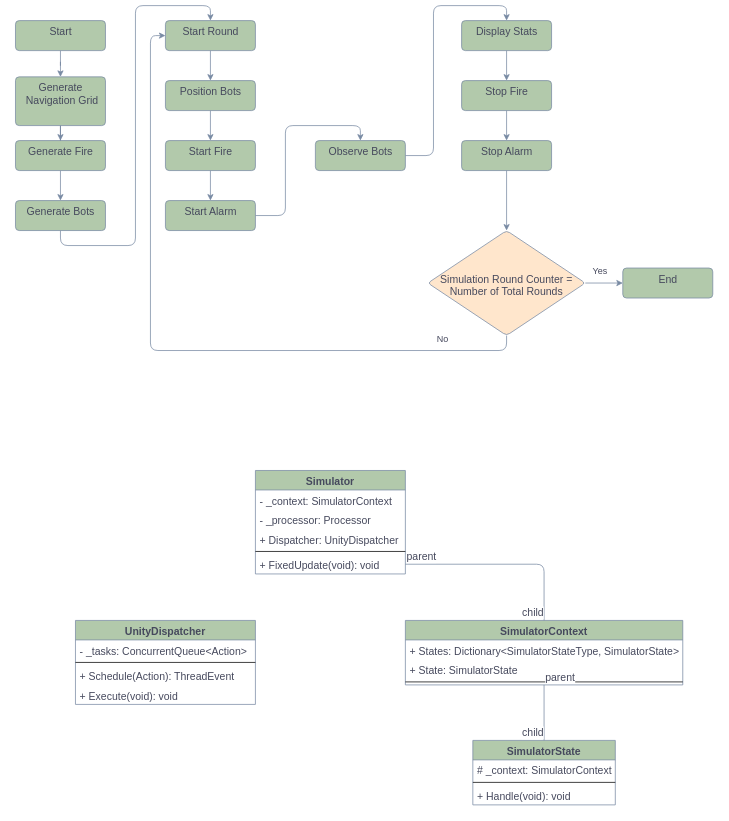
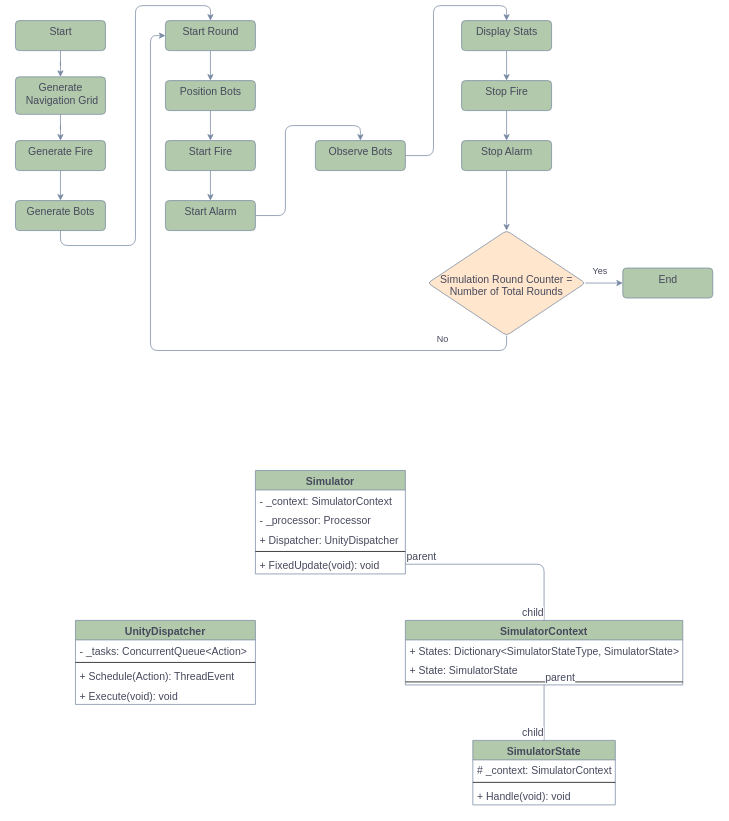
node "Generate Navigation Grid": size 90x49 -> 90x38
